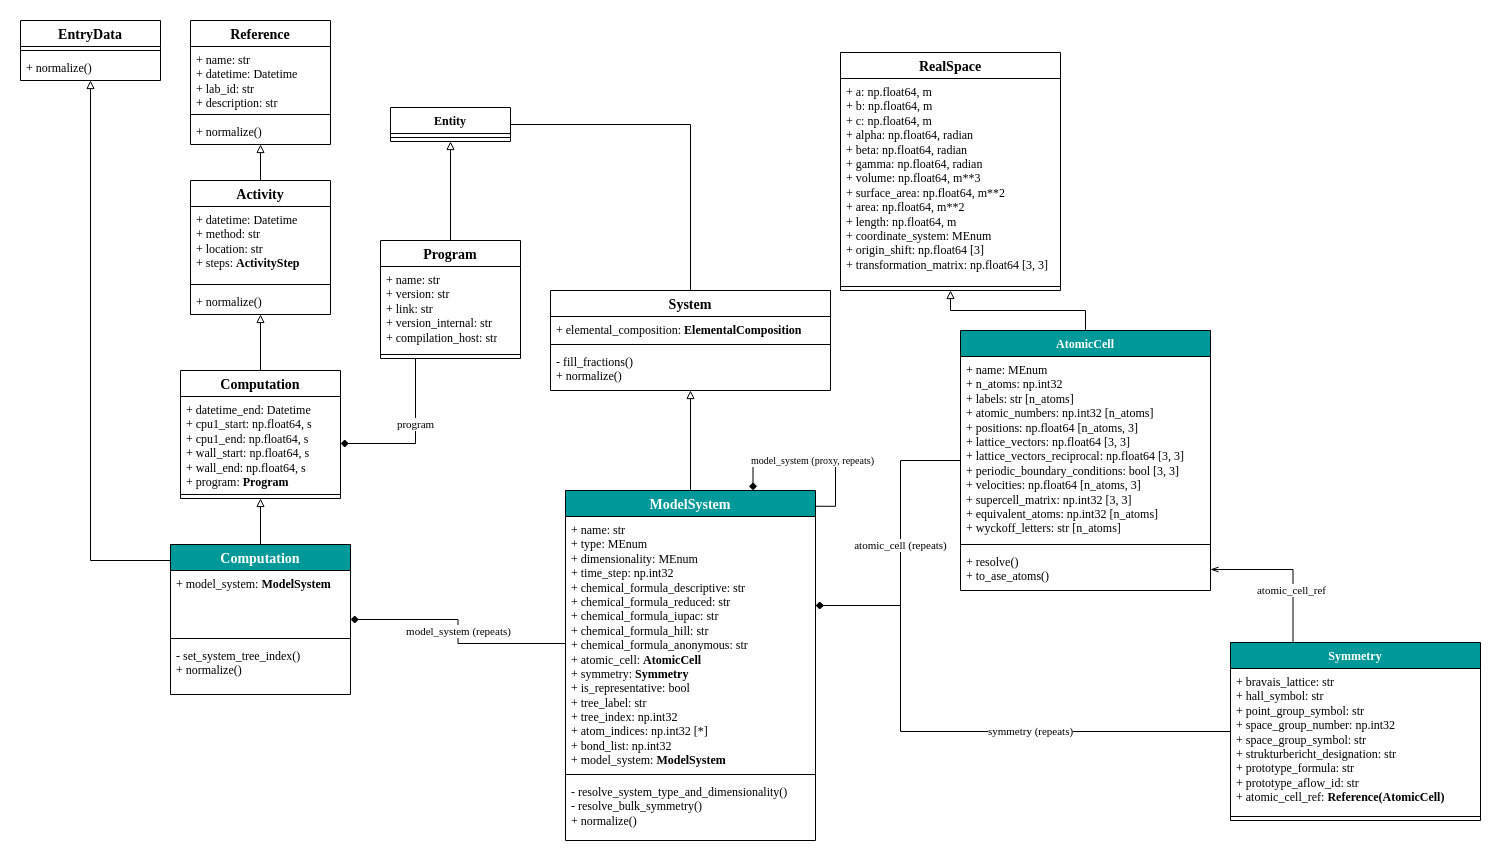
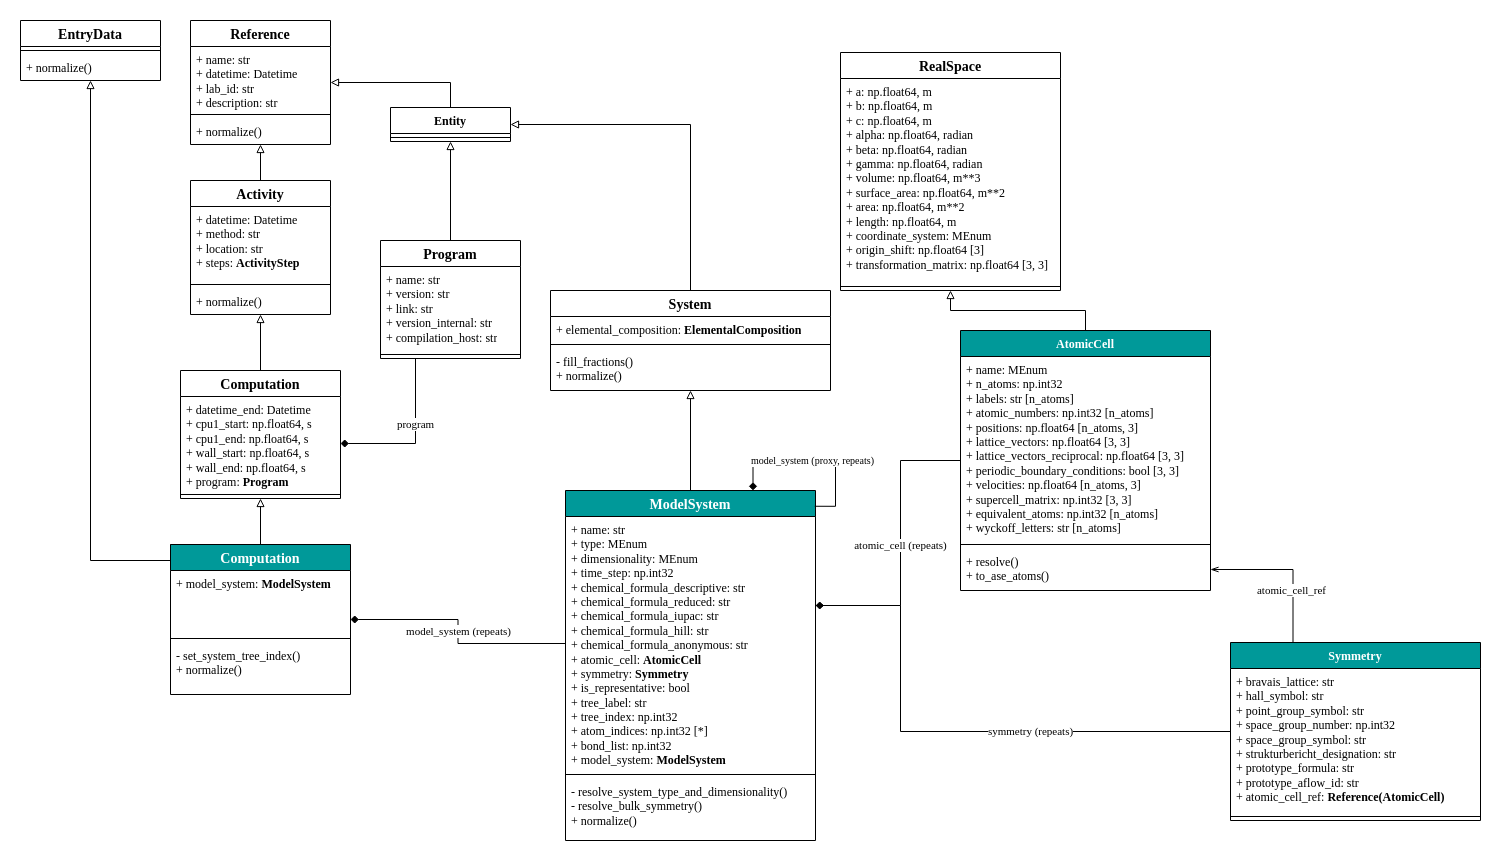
edge "Entity" -> "Reference": added
edge "Entity" -- "System": arrowhead none -> block
